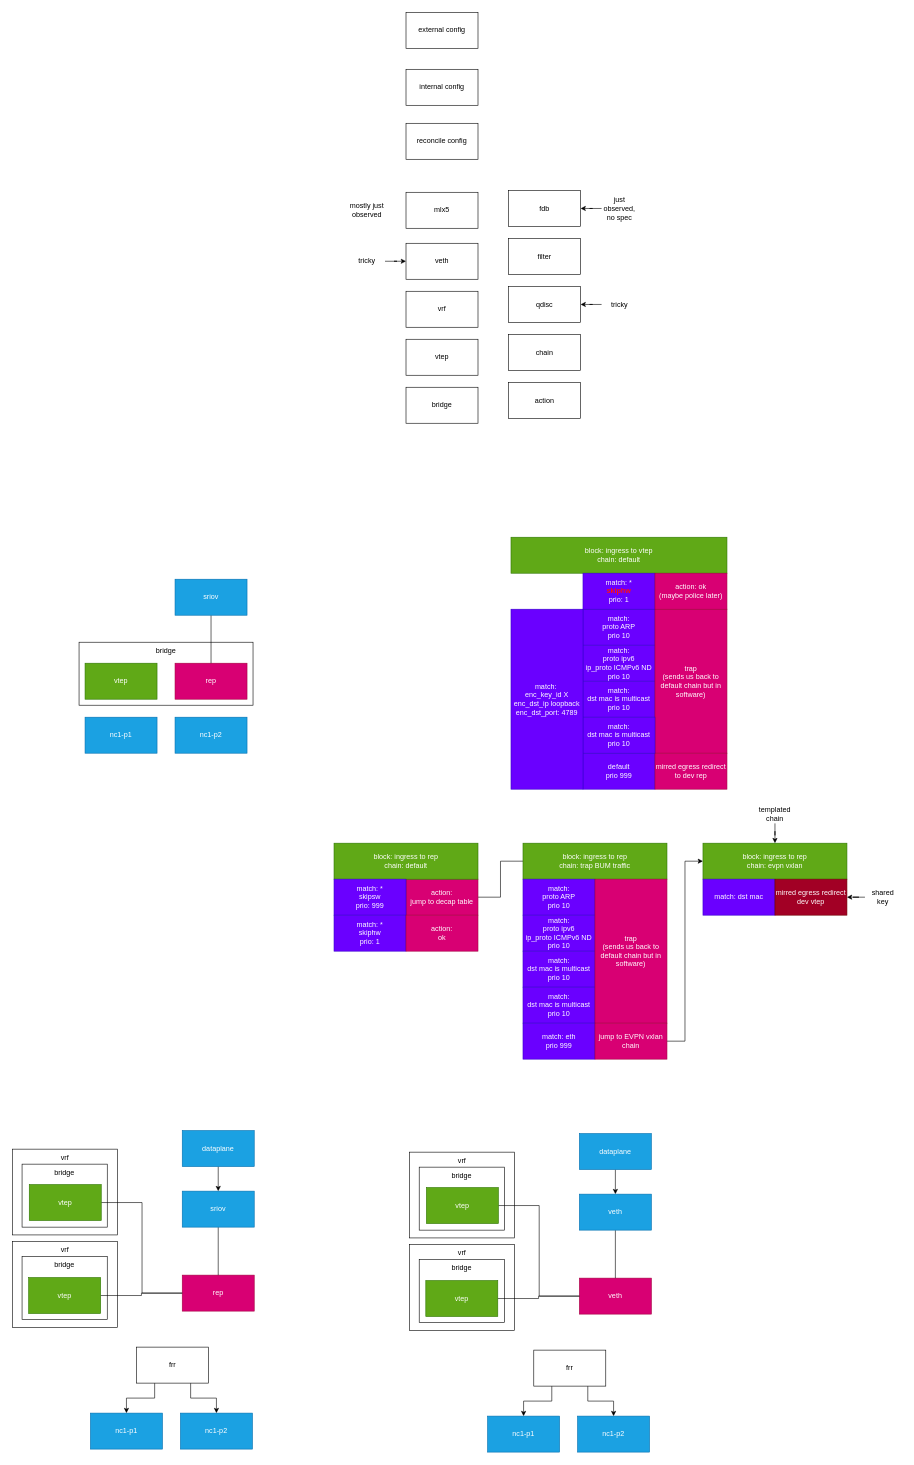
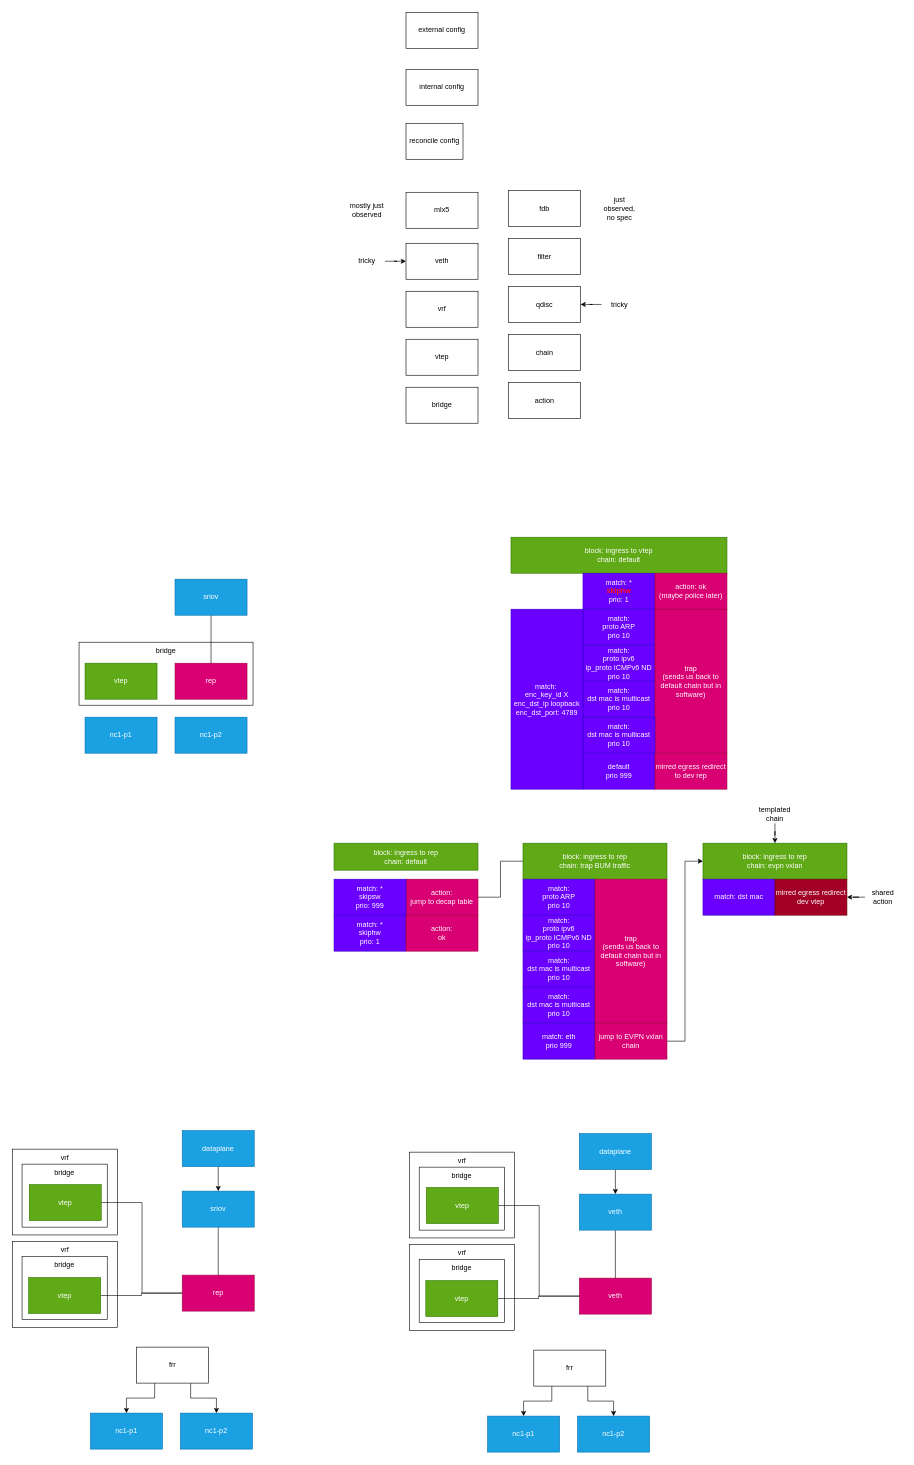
node "reconcile config": size 72x36 -> 57x36
edge "just observed, no spec" -> "fdb": removed
node "block: ingress to rep chain: default": size 144x36 -> 144x27
node "shared key": label "shared key" -> "shared action"
